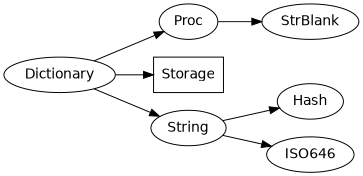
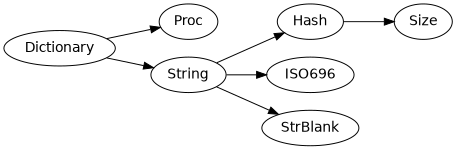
edge "Proc" -> "StrBlank": now "String" -> "StrBlank"
node "Size": added
node "Storage": removed
node "ISO646": label "ISO646" -> "ISO696"
